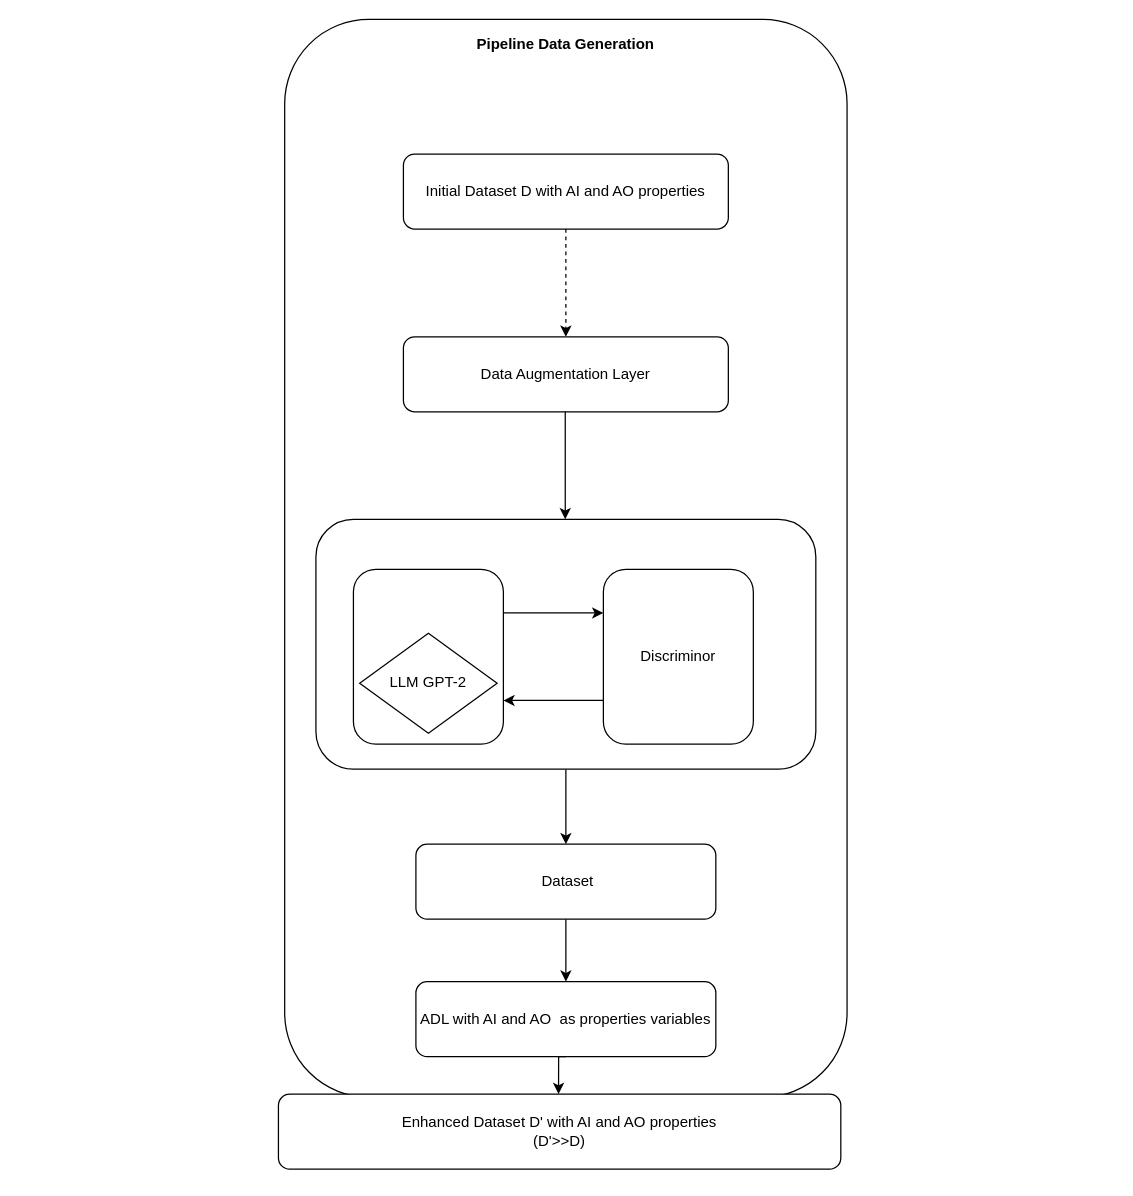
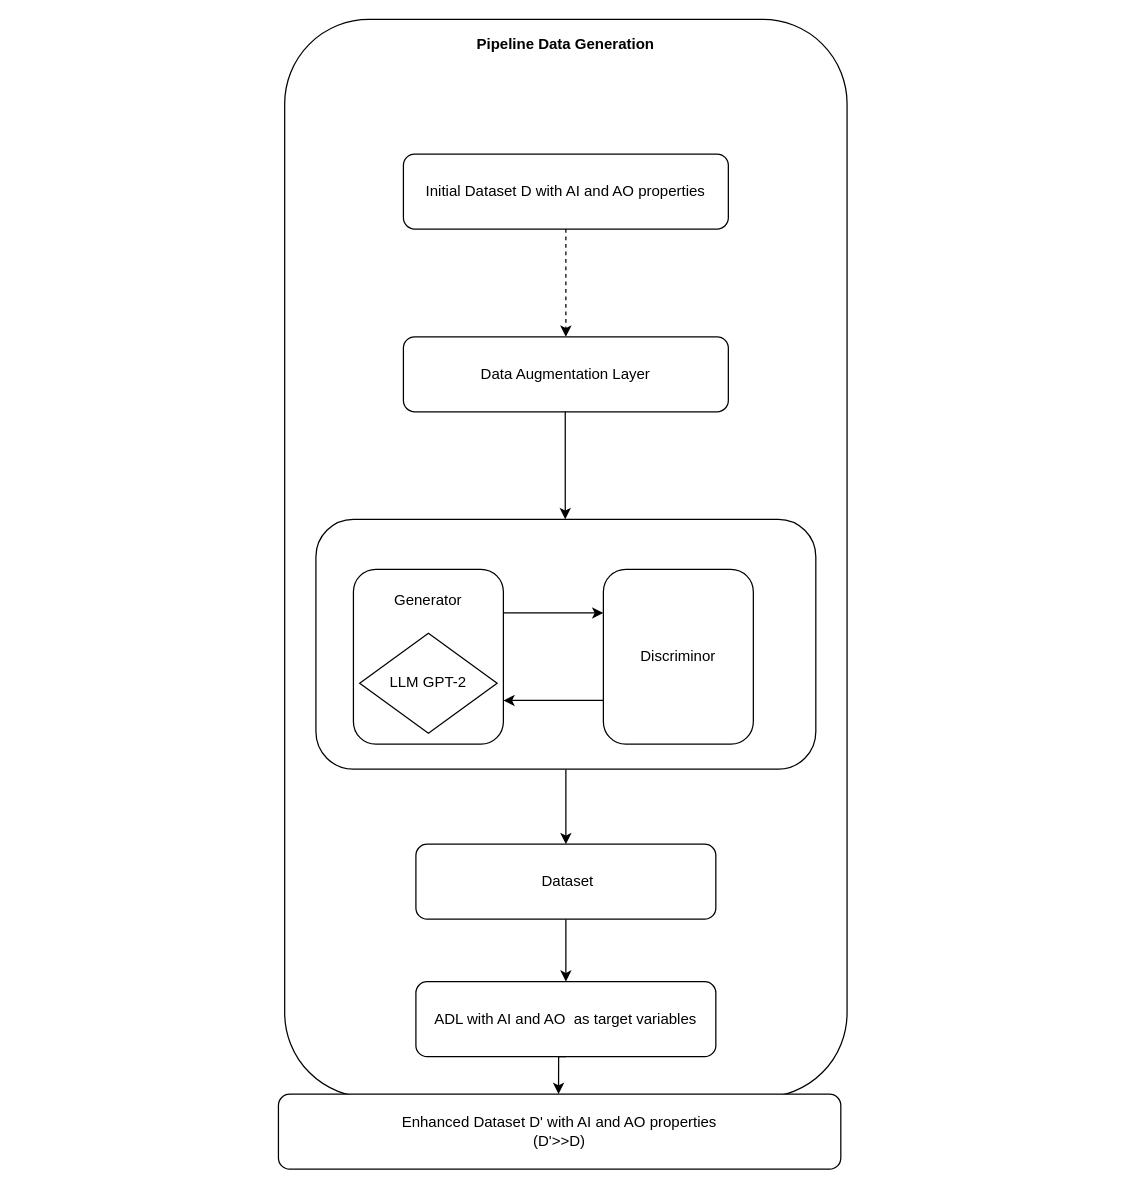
node "Generator": added
node "ADL with AI and AO as properties variables": label "ADL with AI and AO as properties variables" -> "ADL with AI and AO as target variables"
